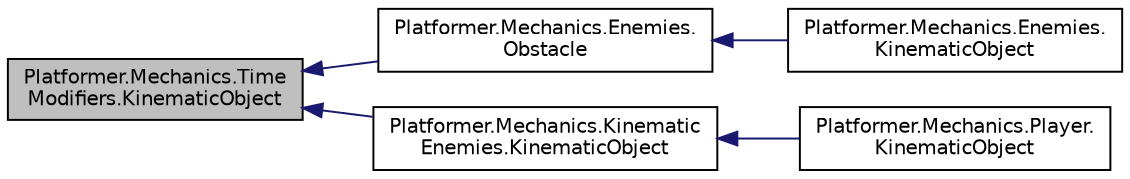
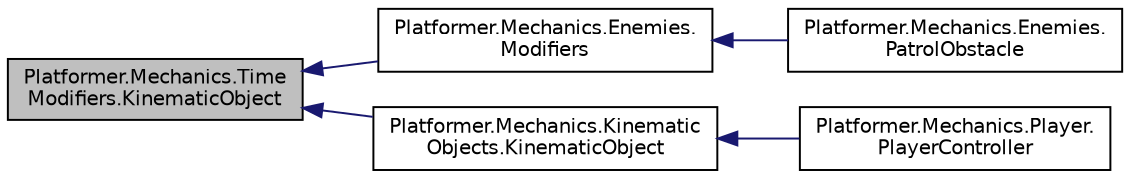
node "Platformer.Mechanics.Enemies. Obstacle": label "Platformer.Mechanics.Enemies. Obstacle" -> "Platformer.Mechanics.Enemies. Modifiers"
node "Platformer.Mechanics.Enemies. KinematicObject": label "Platformer.Mechanics.Enemies. KinematicObject" -> "Platformer.Mechanics.Enemies. PatrolObstacle"
node "Platformer.Mechanics.Kinematic Enemies.KinematicObject": label "Platformer.Mechanics.Kinematic Enemies.KinematicObject" -> "Platformer.Mechanics.Kinematic Objects.KinematicObject"
node "Platformer.Mechanics.Player. KinematicObject": label "Platformer.Mechanics.Player. KinematicObject" -> "Platformer.Mechanics.Player. PlayerController"
